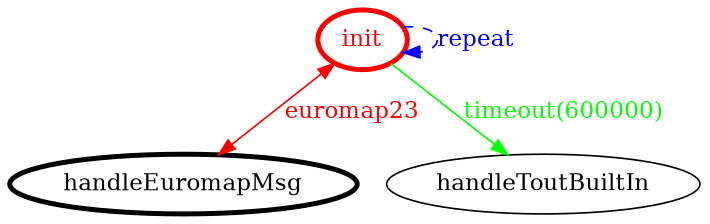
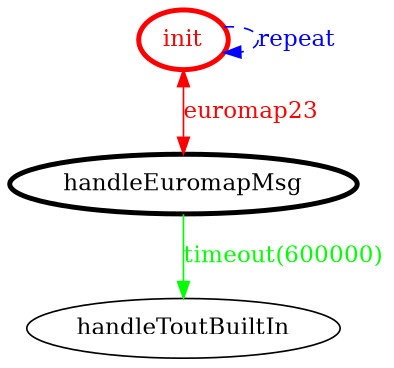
edge "init" -> "handleToutBuiltIn": now "handleEuromapMsg" -> "handleToutBuiltIn"
